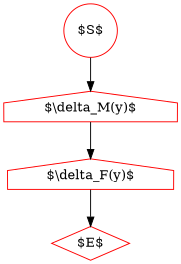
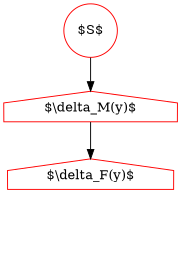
node "$E$": removed
